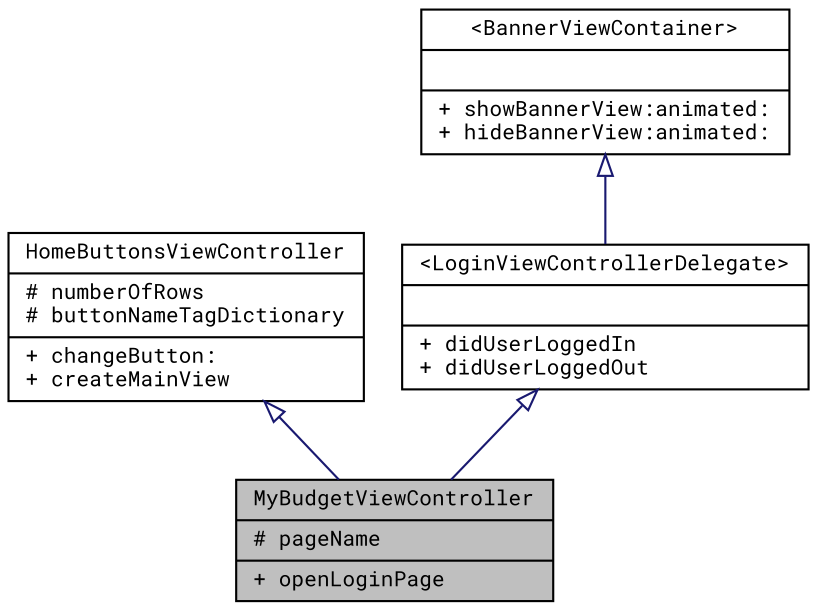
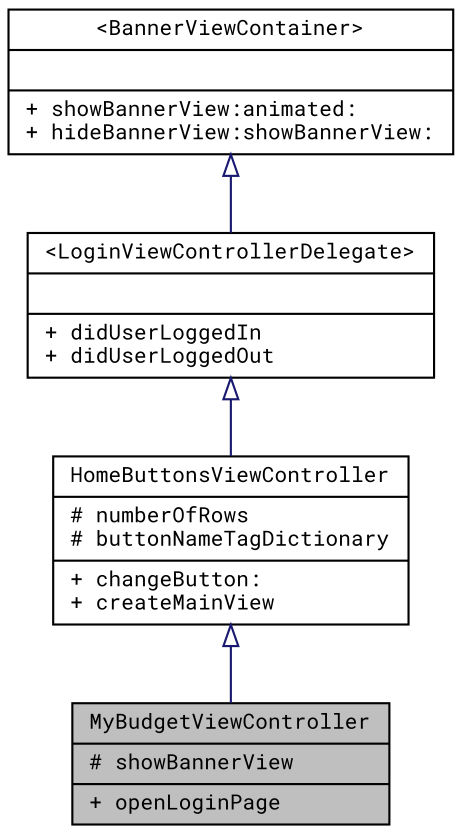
node "<BannerViewContainer>": text "+ hideBannerView:animated:" -> "+ hideBannerView:showBannerView:"
edge "MyBudgetViewController" -> "<LoginViewControllerDelegate>": now "HomeButtonsViewController" -> "<LoginViewControllerDelegate>"
node "MyBudgetViewController": text "# pageName" -> "# showBannerView"
